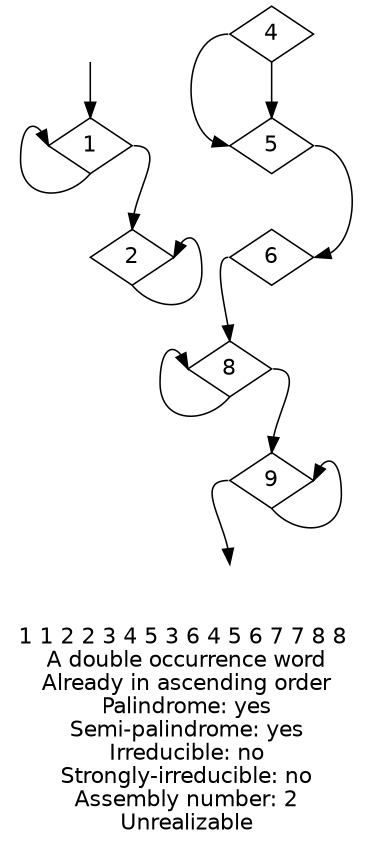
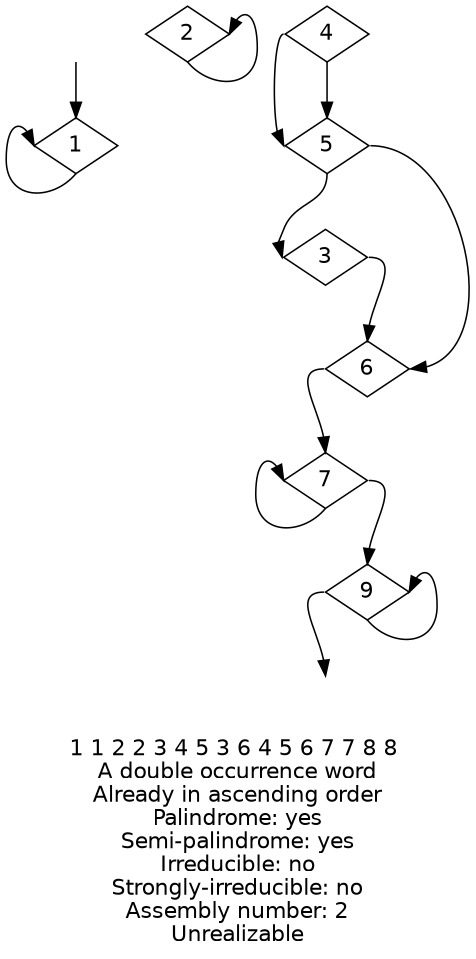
edge "1" -> "2": removed
node "3": added
node "8": label "8" -> "7"
